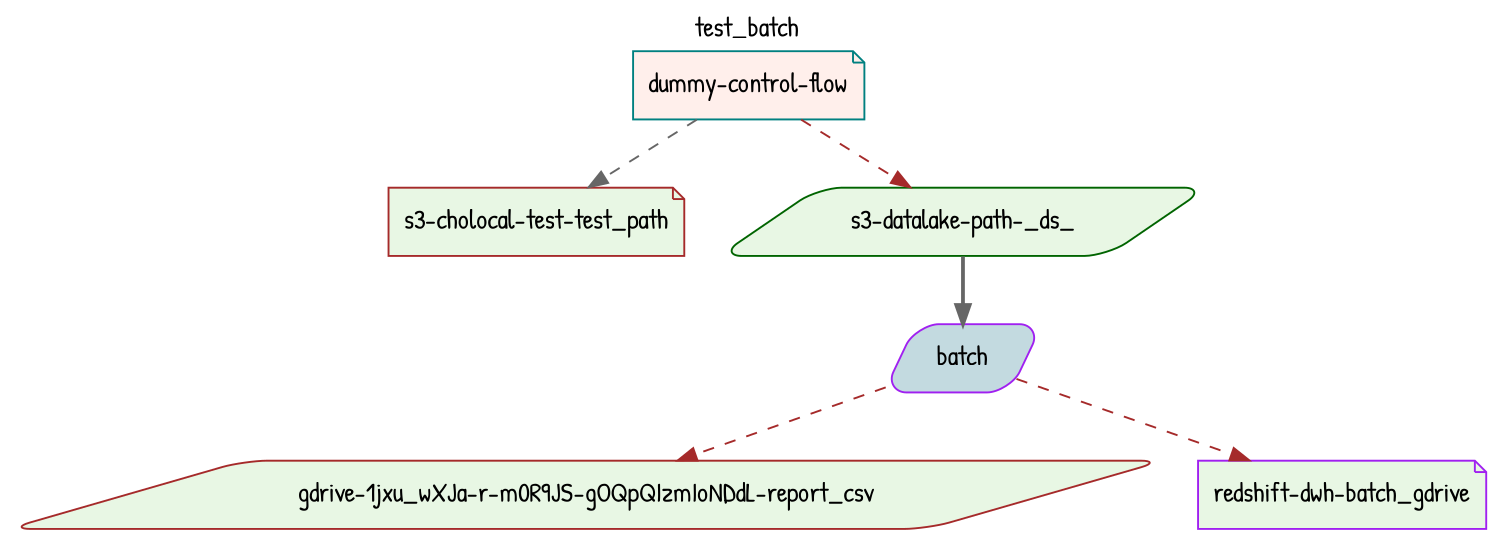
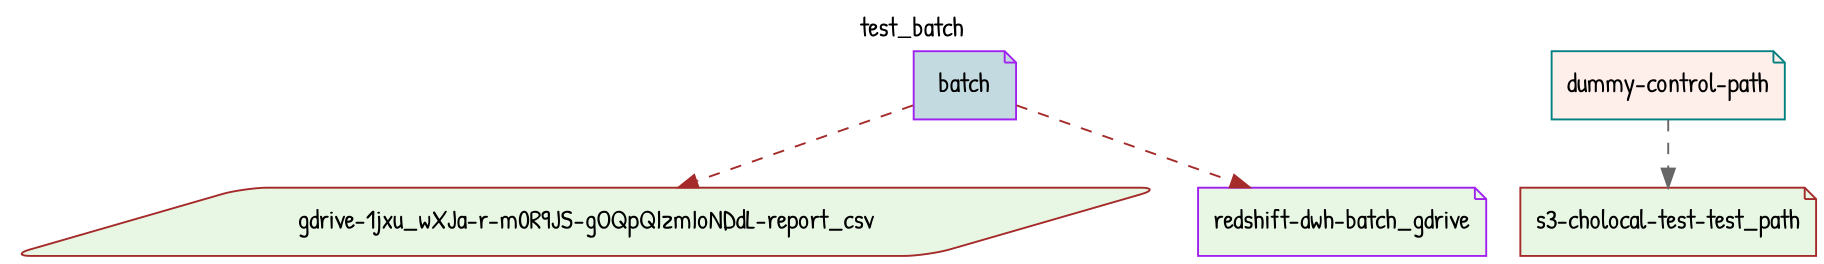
node "dummy-control-flow": label "dummy-control-flow" -> "dummy-control-path"
node "s3-datalake-path-_ds_": removed
node "batch": shape parallelogram -> note
